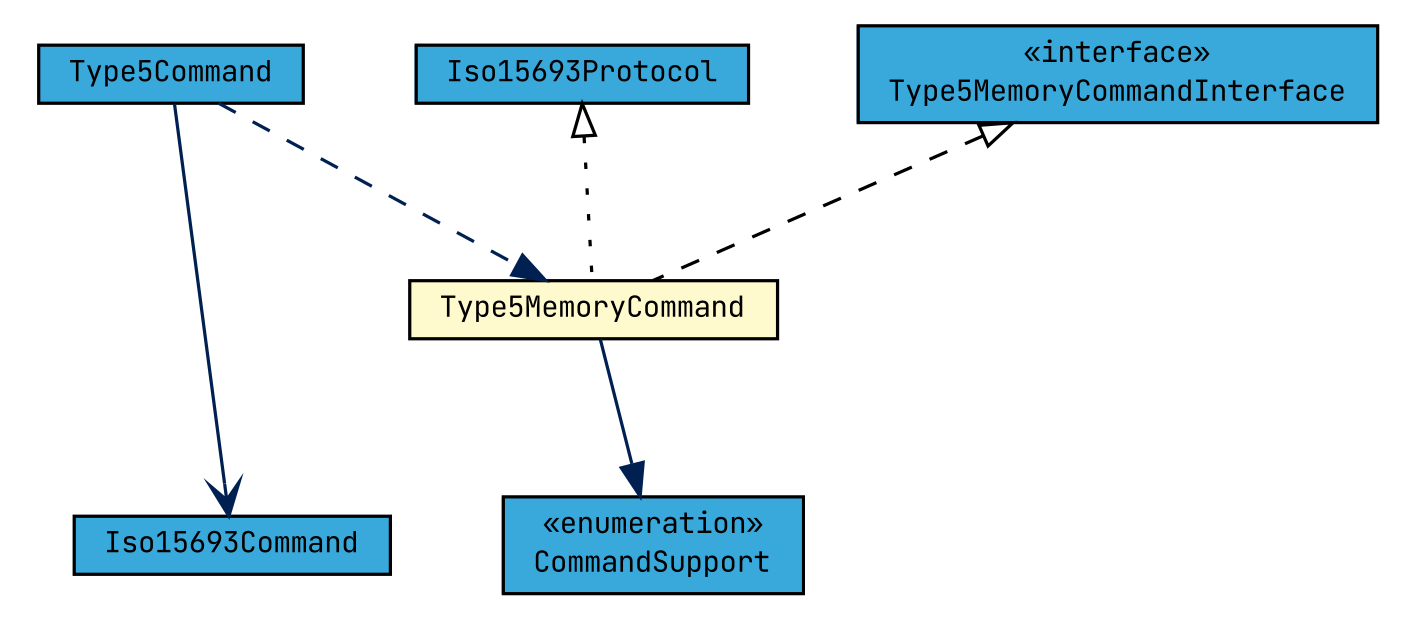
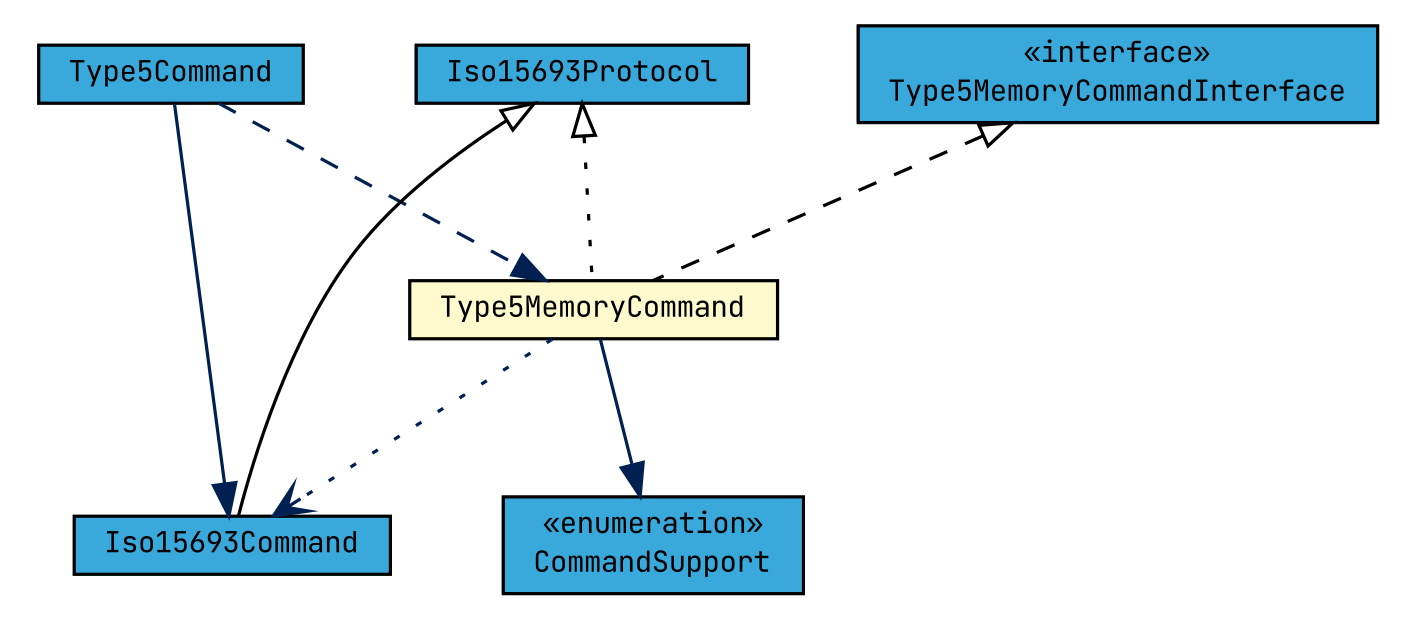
edge "Iso15693Command" -> "Iso15693Protocol": added
edge "Type5Command" -> "Iso15693Command": arrowhead open -> normal
edge "Type5MemoryCommand" -> "Iso15693Command": added
